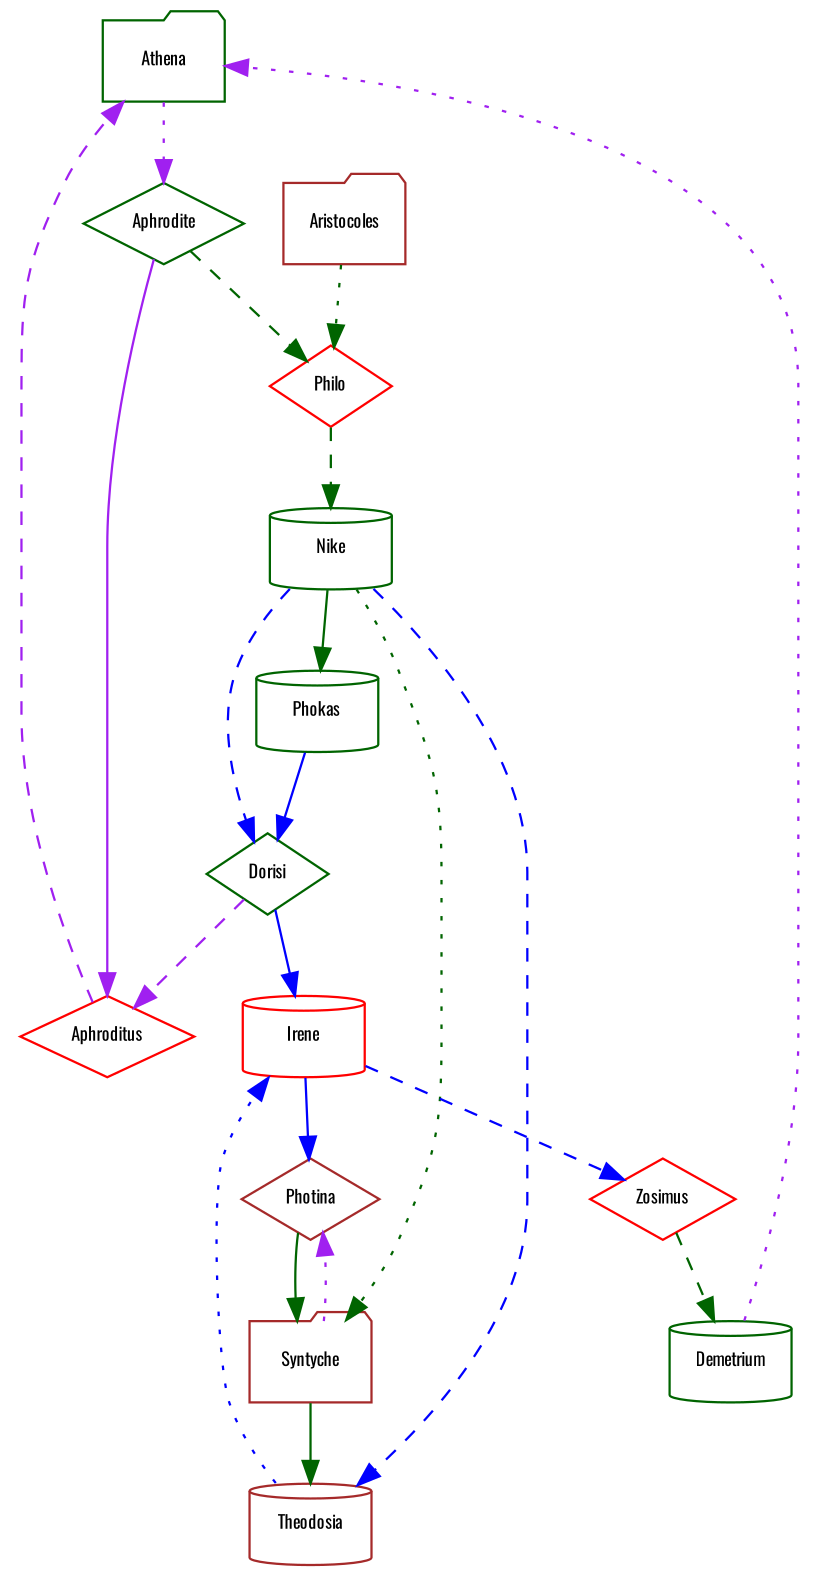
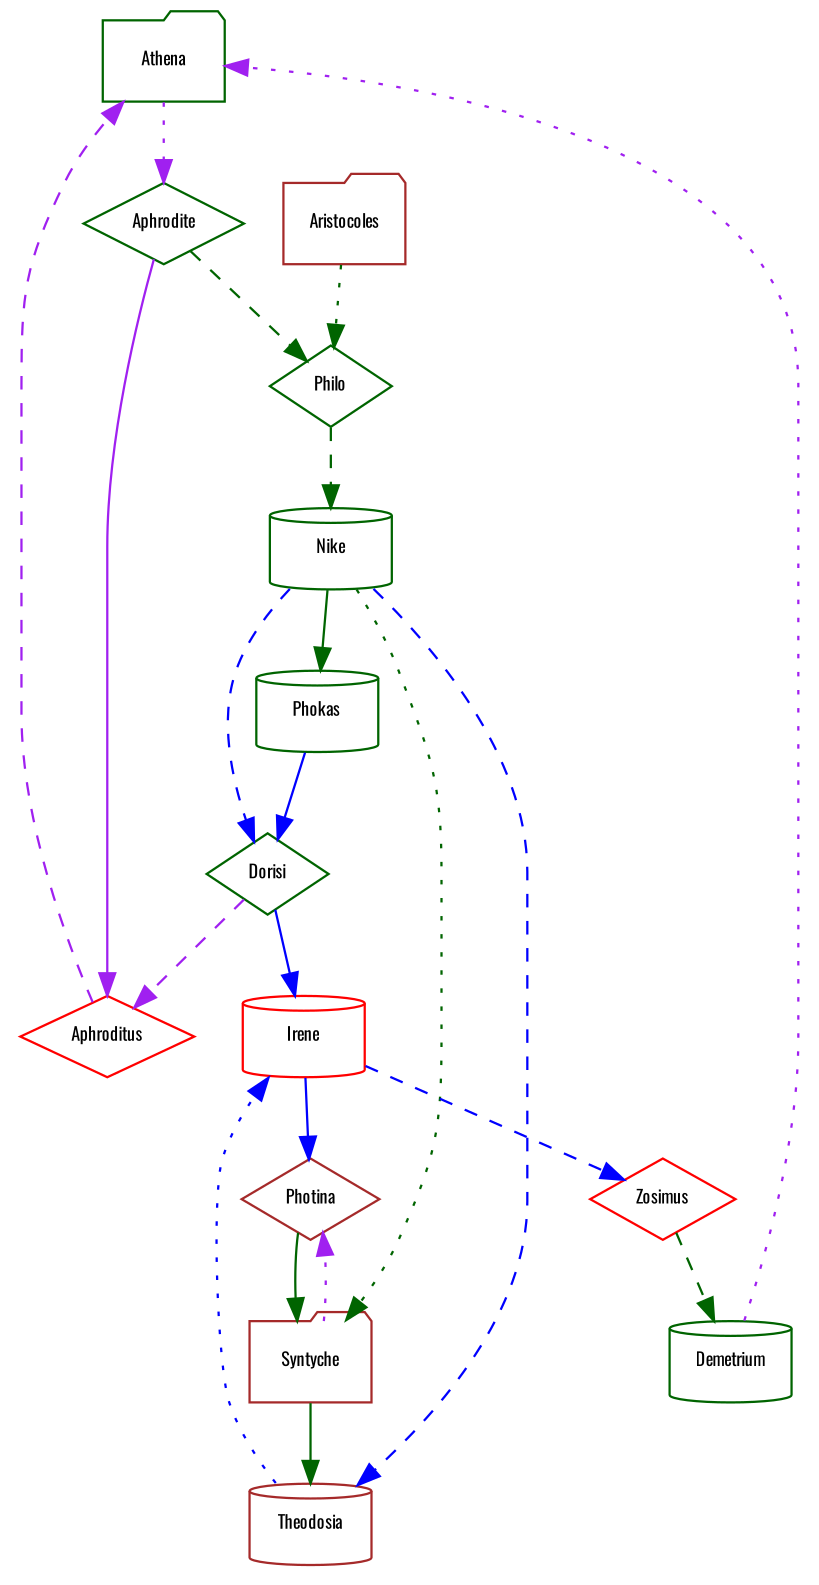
node "Philo": color red -> darkgreen
